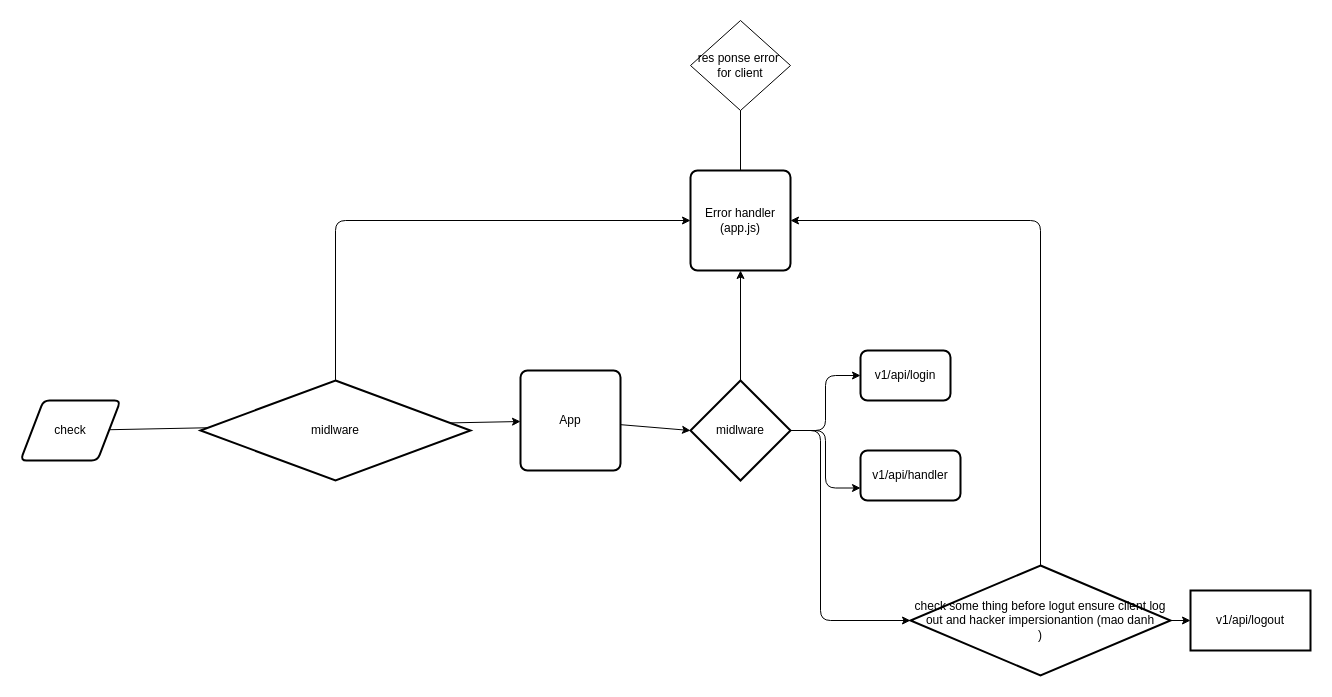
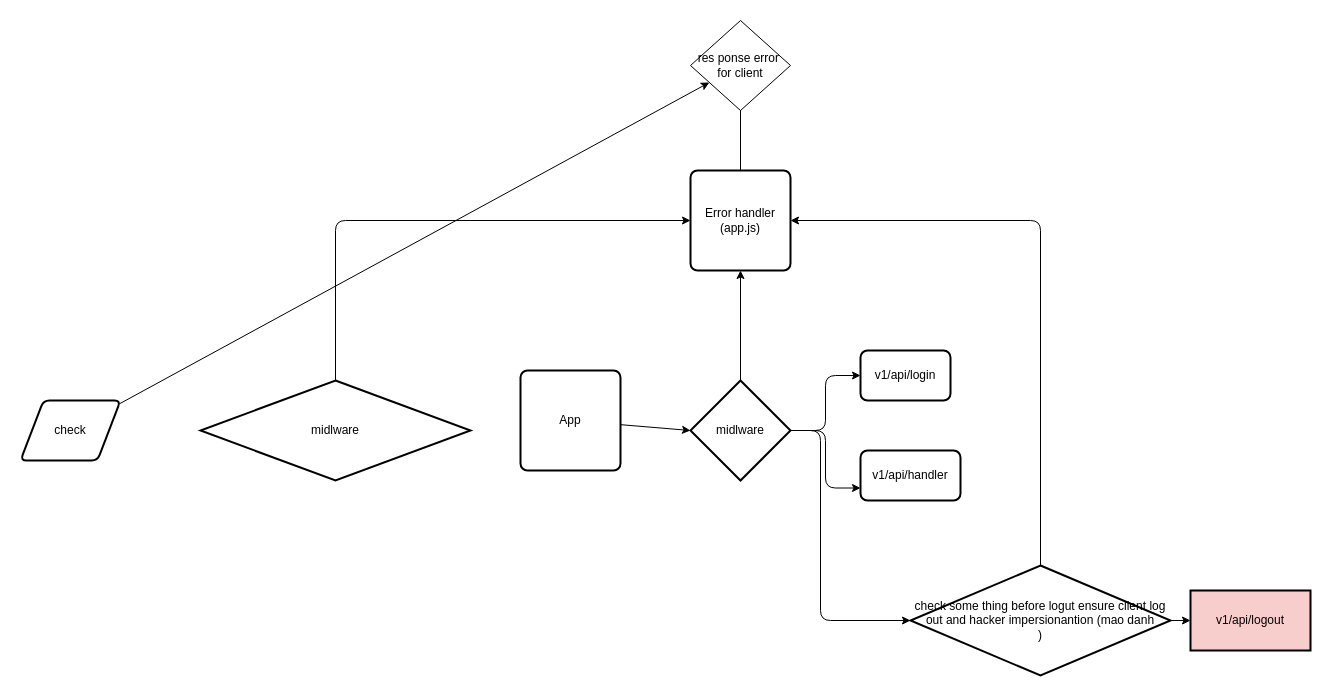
edge "check" -> "App": now "check" -> "res ponse error for client"
node "v1/api/logout": fillcolor #ffffff -> #f8cecc
